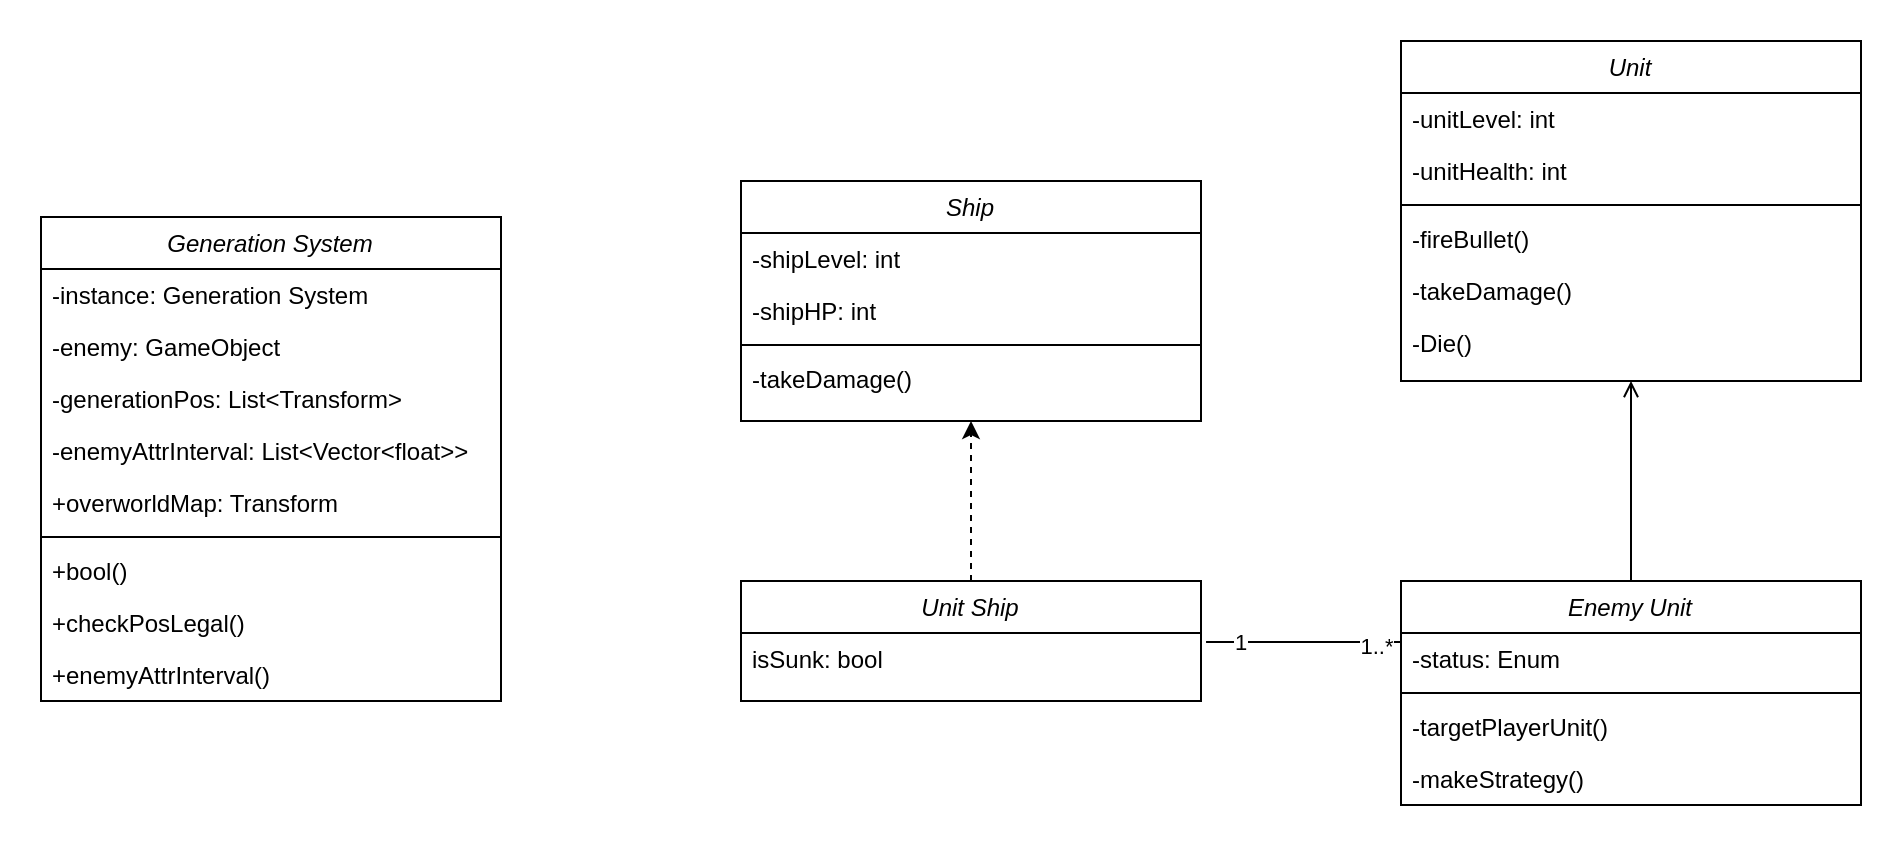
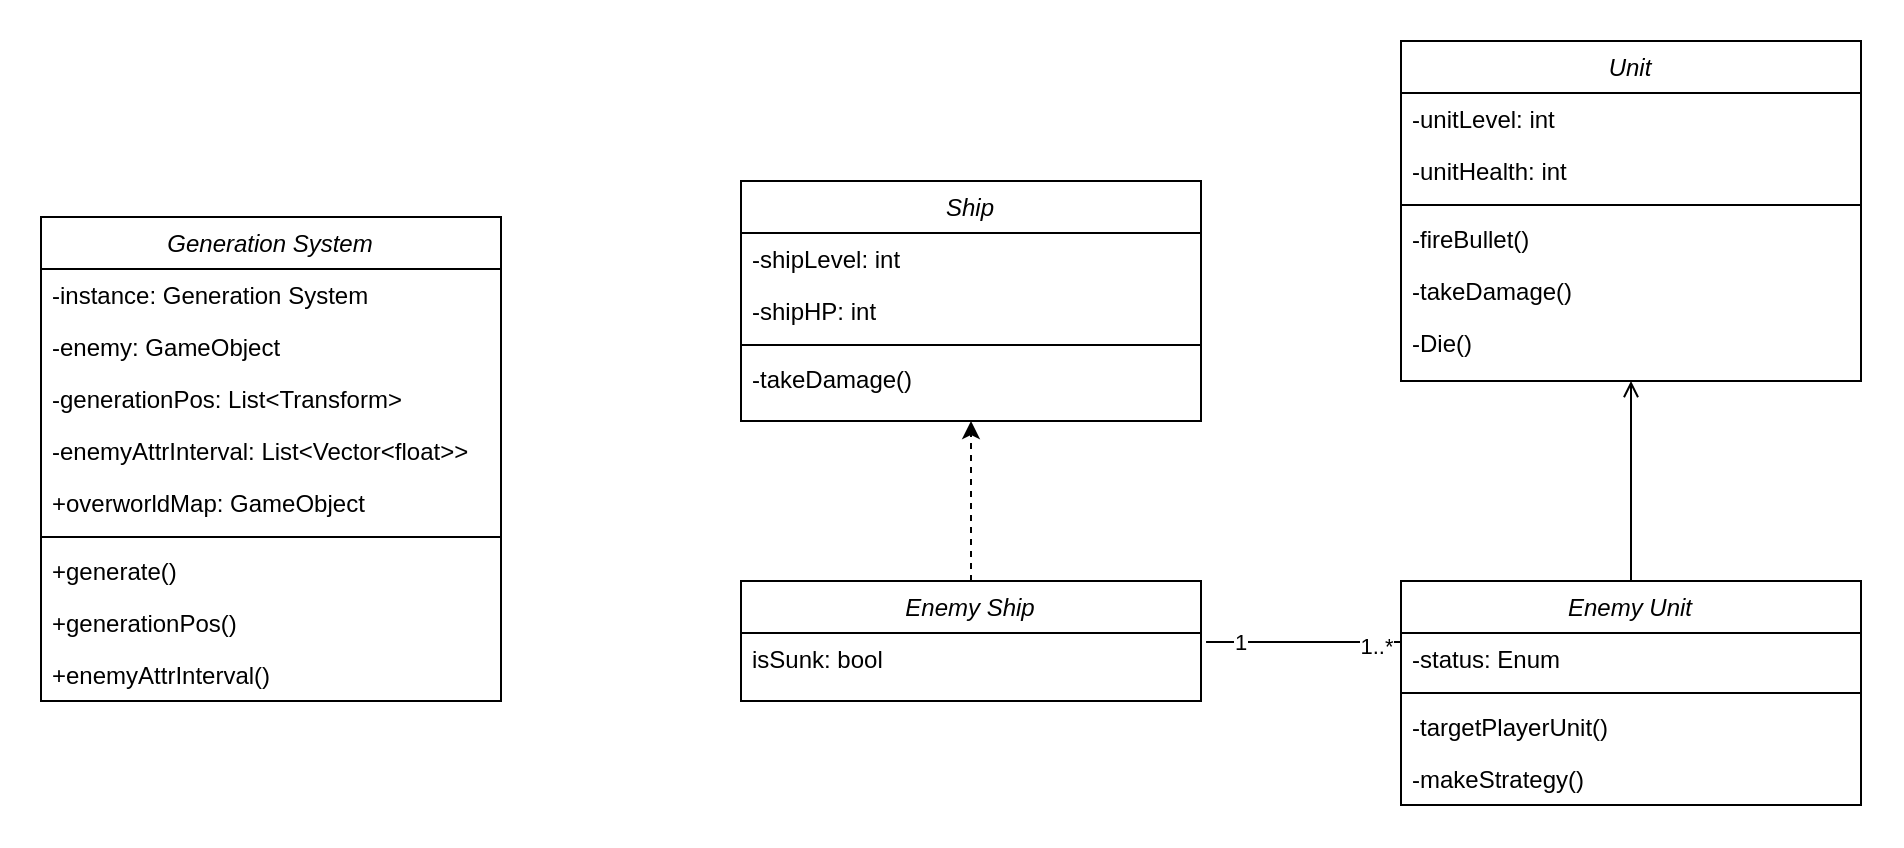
node "+overworldMap: Transform": label "+overworldMap: Transform" -> "+overworldMap: GameObject"
node "+bool()": label "+bool()" -> "+generate()"
node "Unit Ship": label "Unit Ship" -> "Enemy Ship"
node "+checkPosLegal()": label "+checkPosLegal()" -> "+generationPos()"
